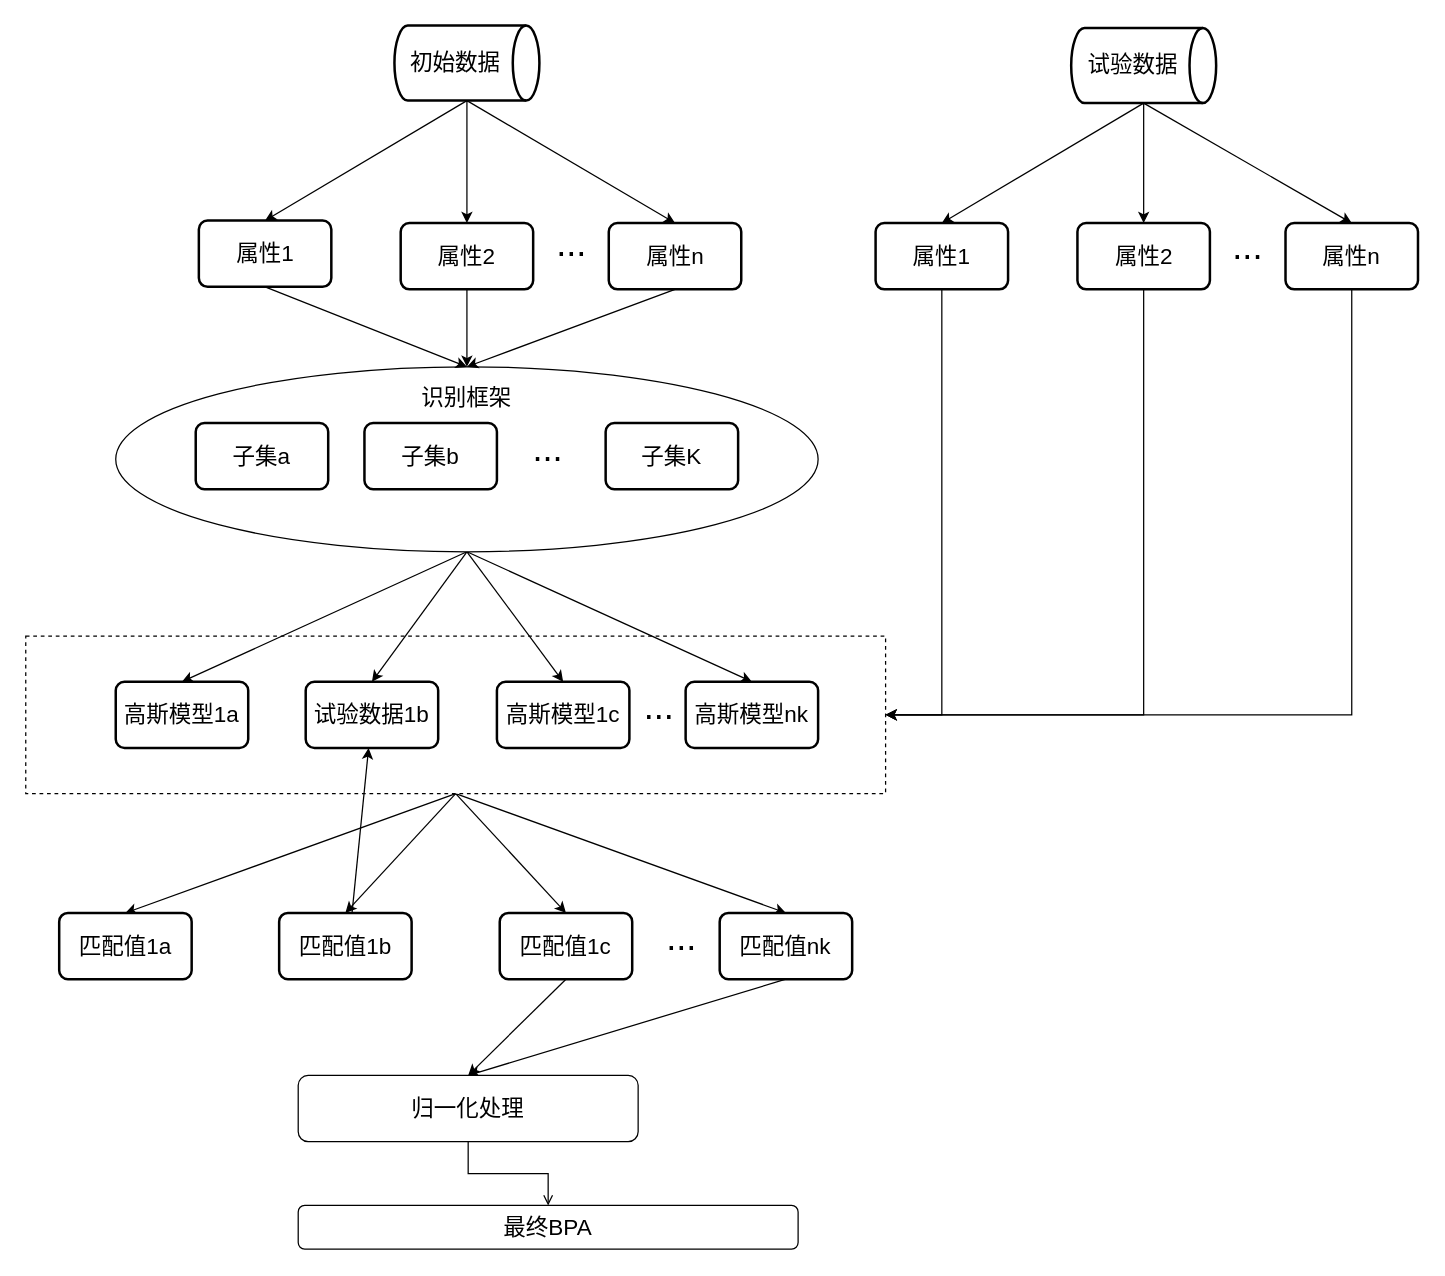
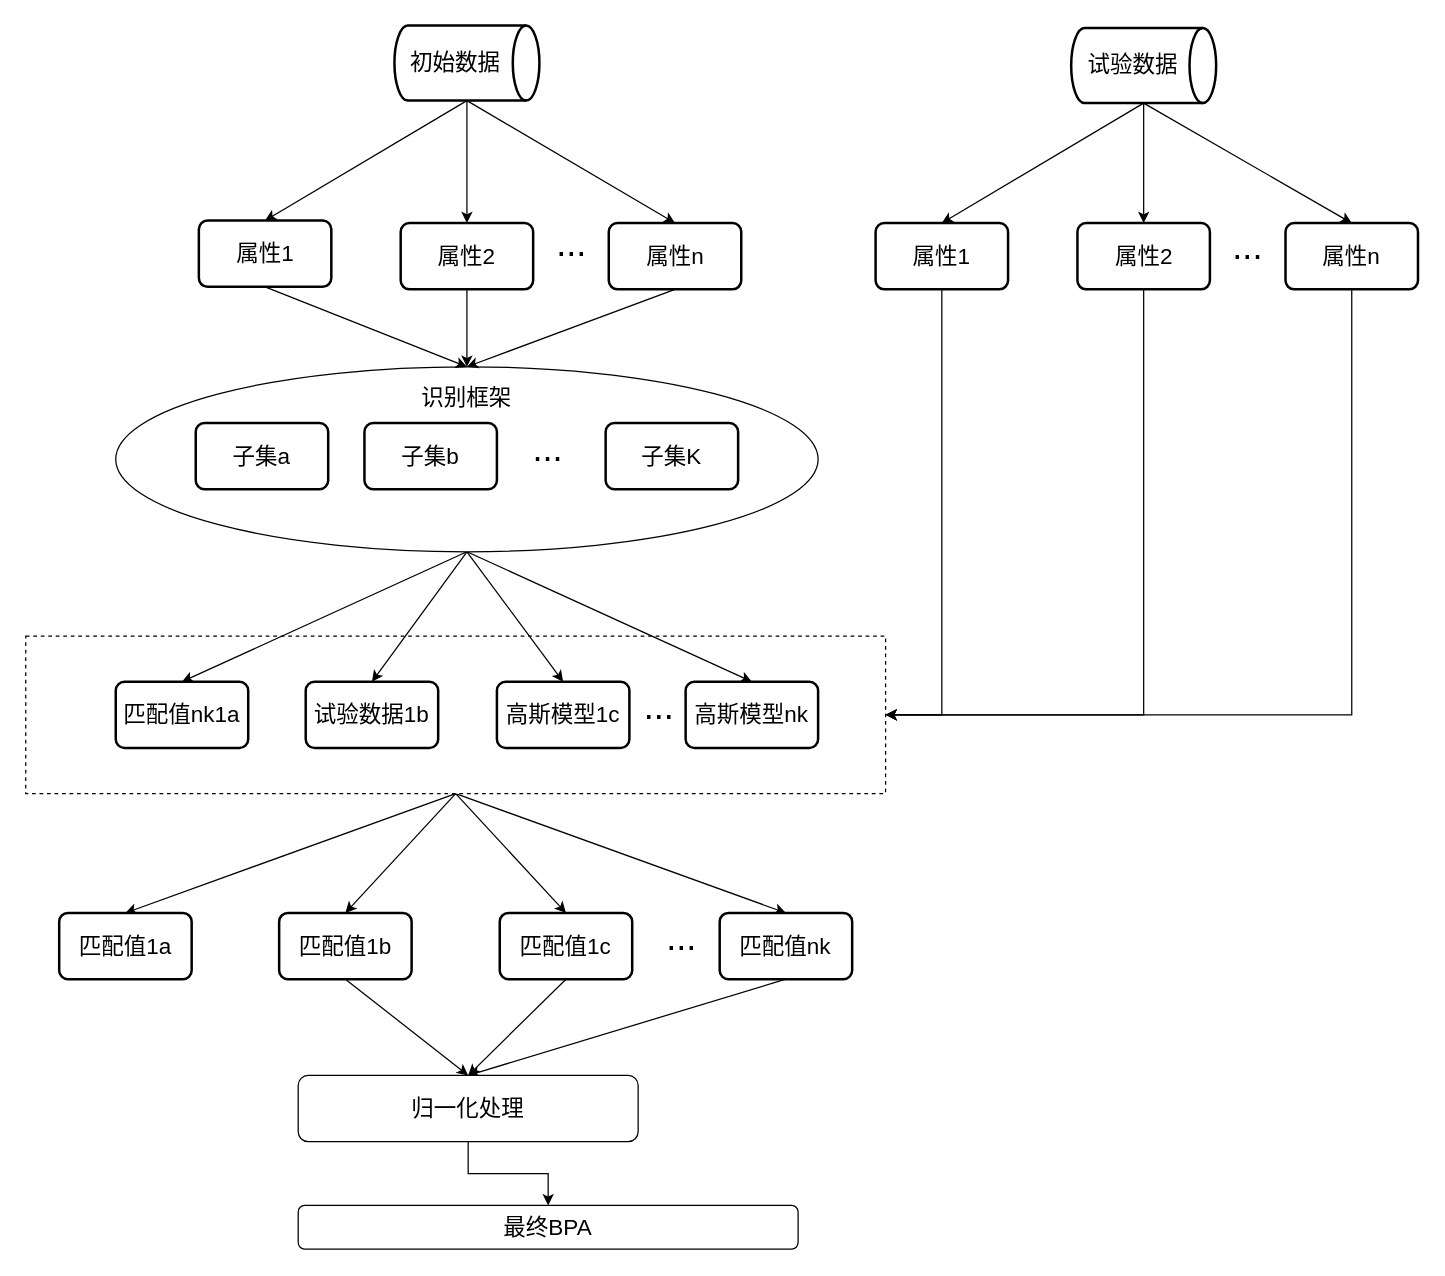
node "高斯模型1a": label "高斯模型1a" -> "匹配值nk1a"
edge "匹配值1b" -> "试验数据1b": now "匹配值1b" -> "归一化处理"
edge "归一化处理" -> "最终BPA": arrowhead open -> classic
